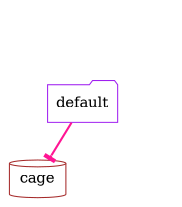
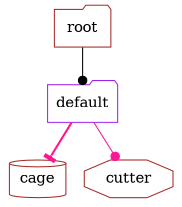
node "root": added
node "cutter": added
